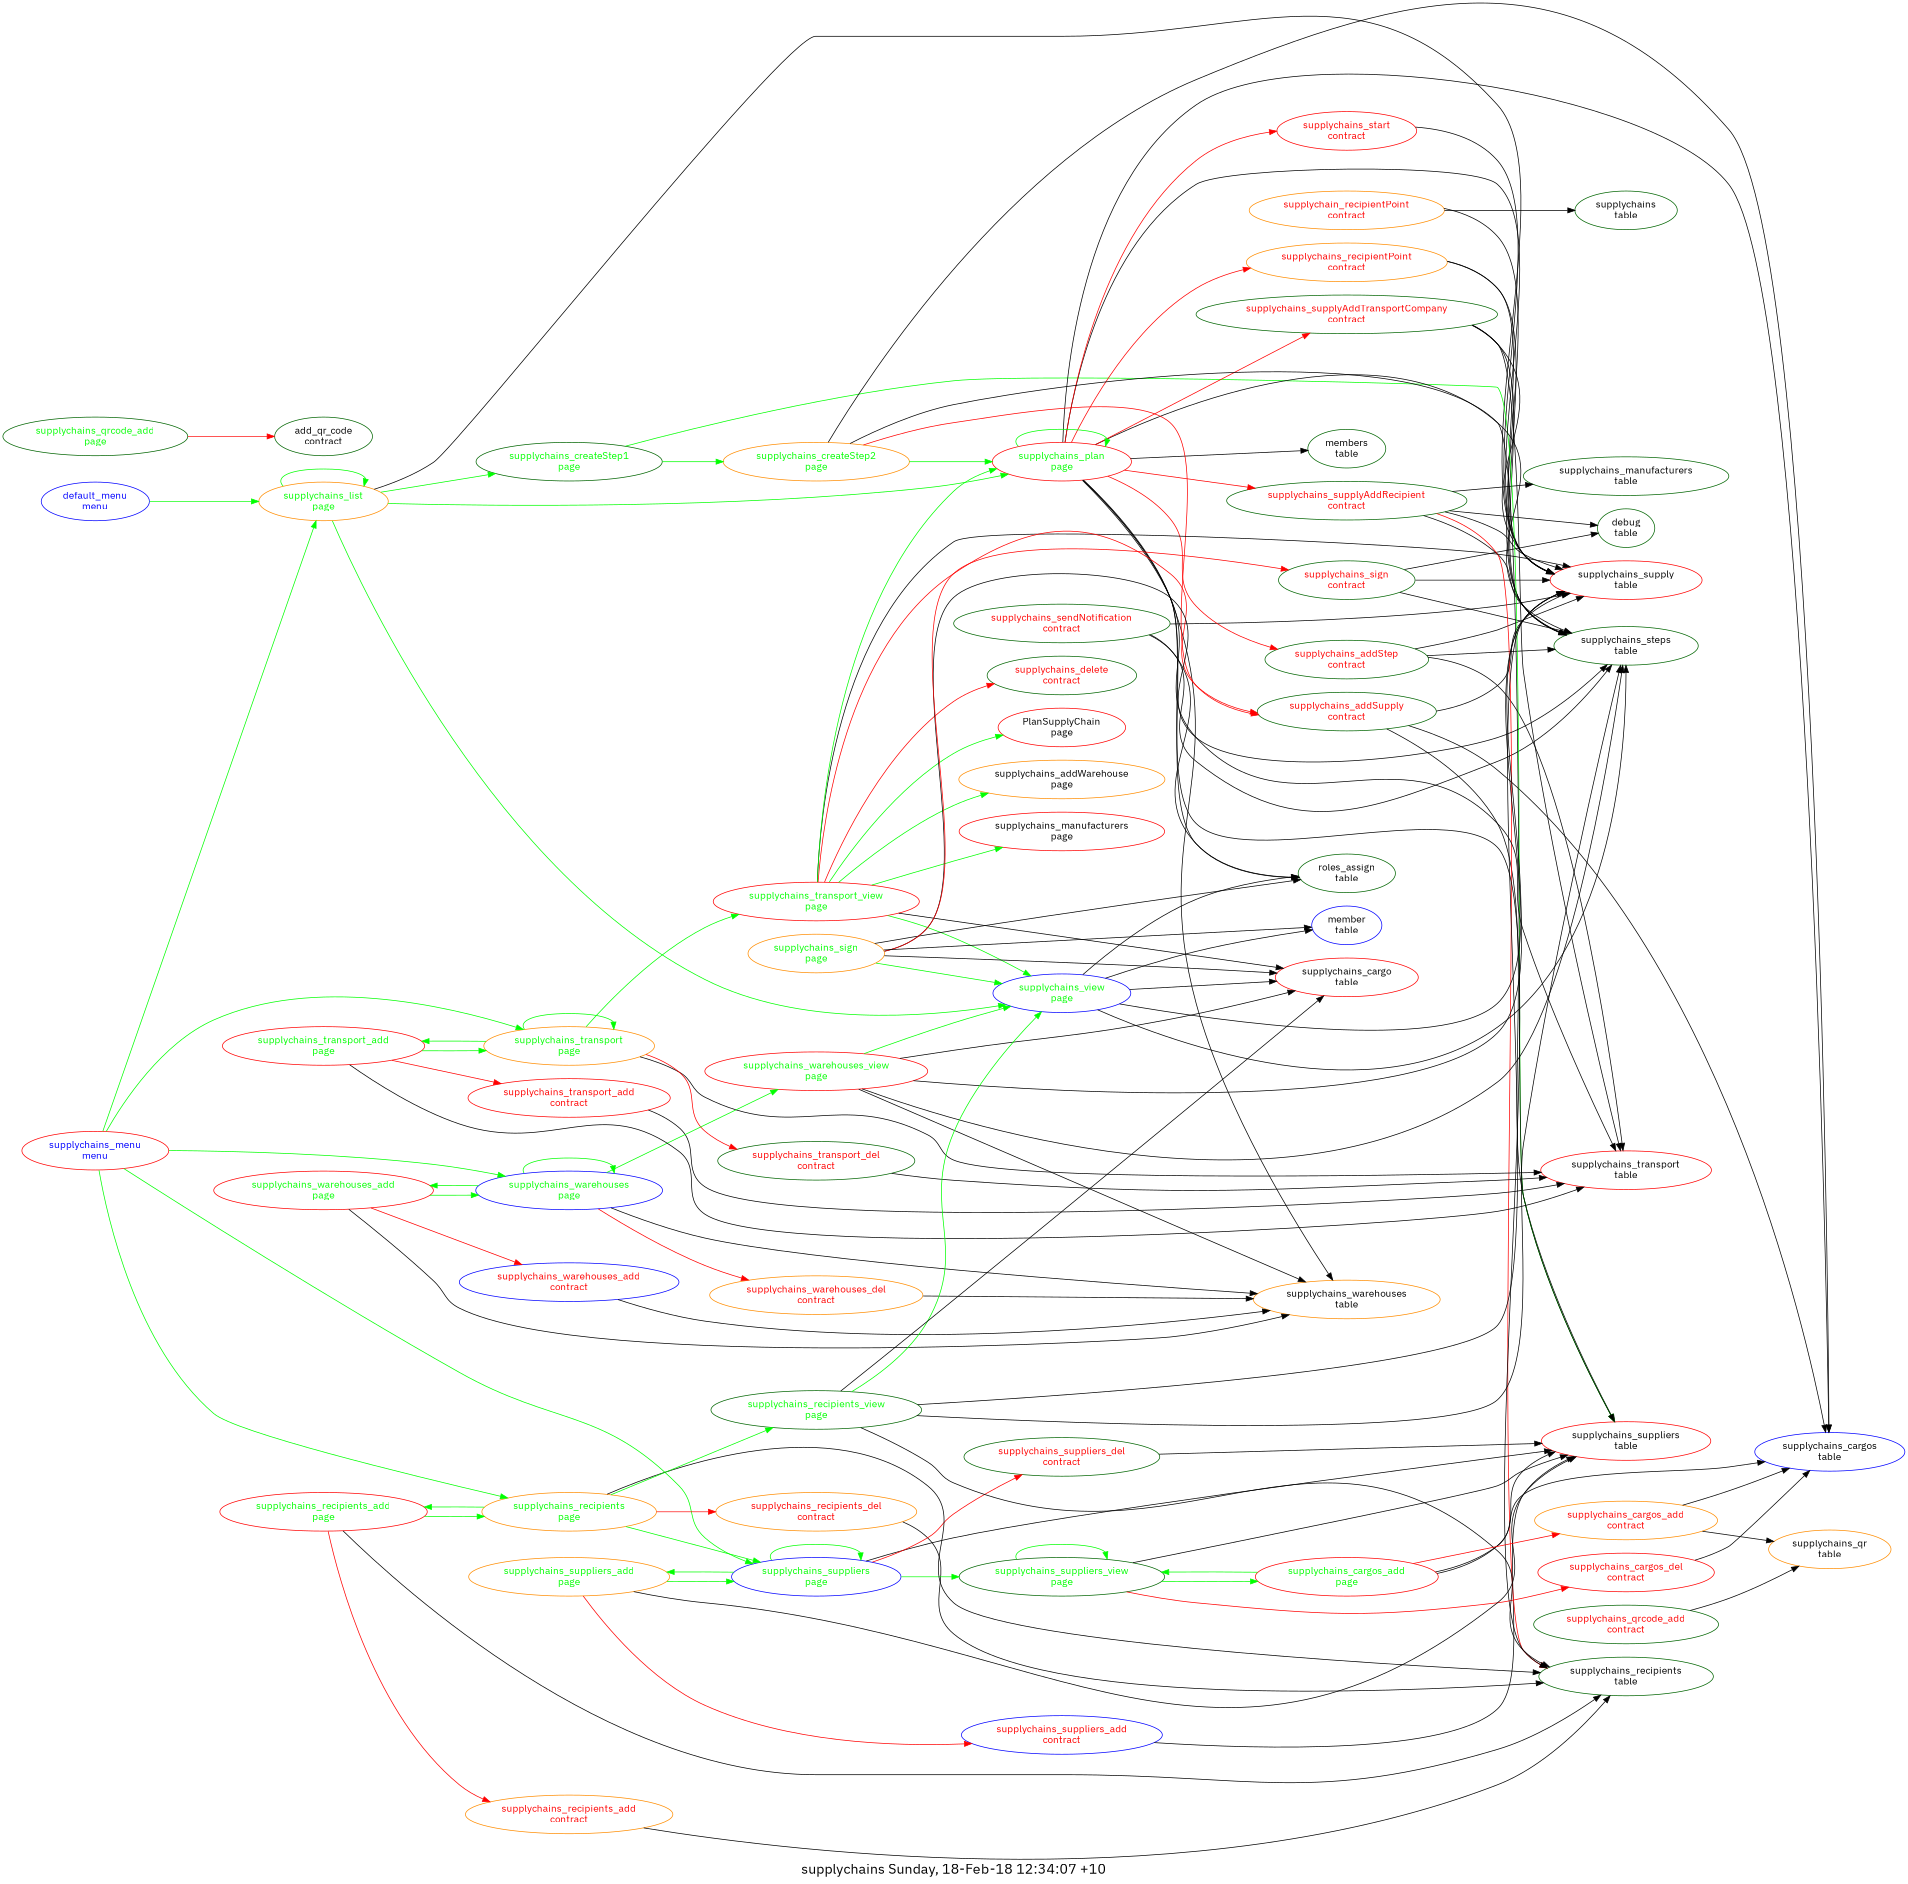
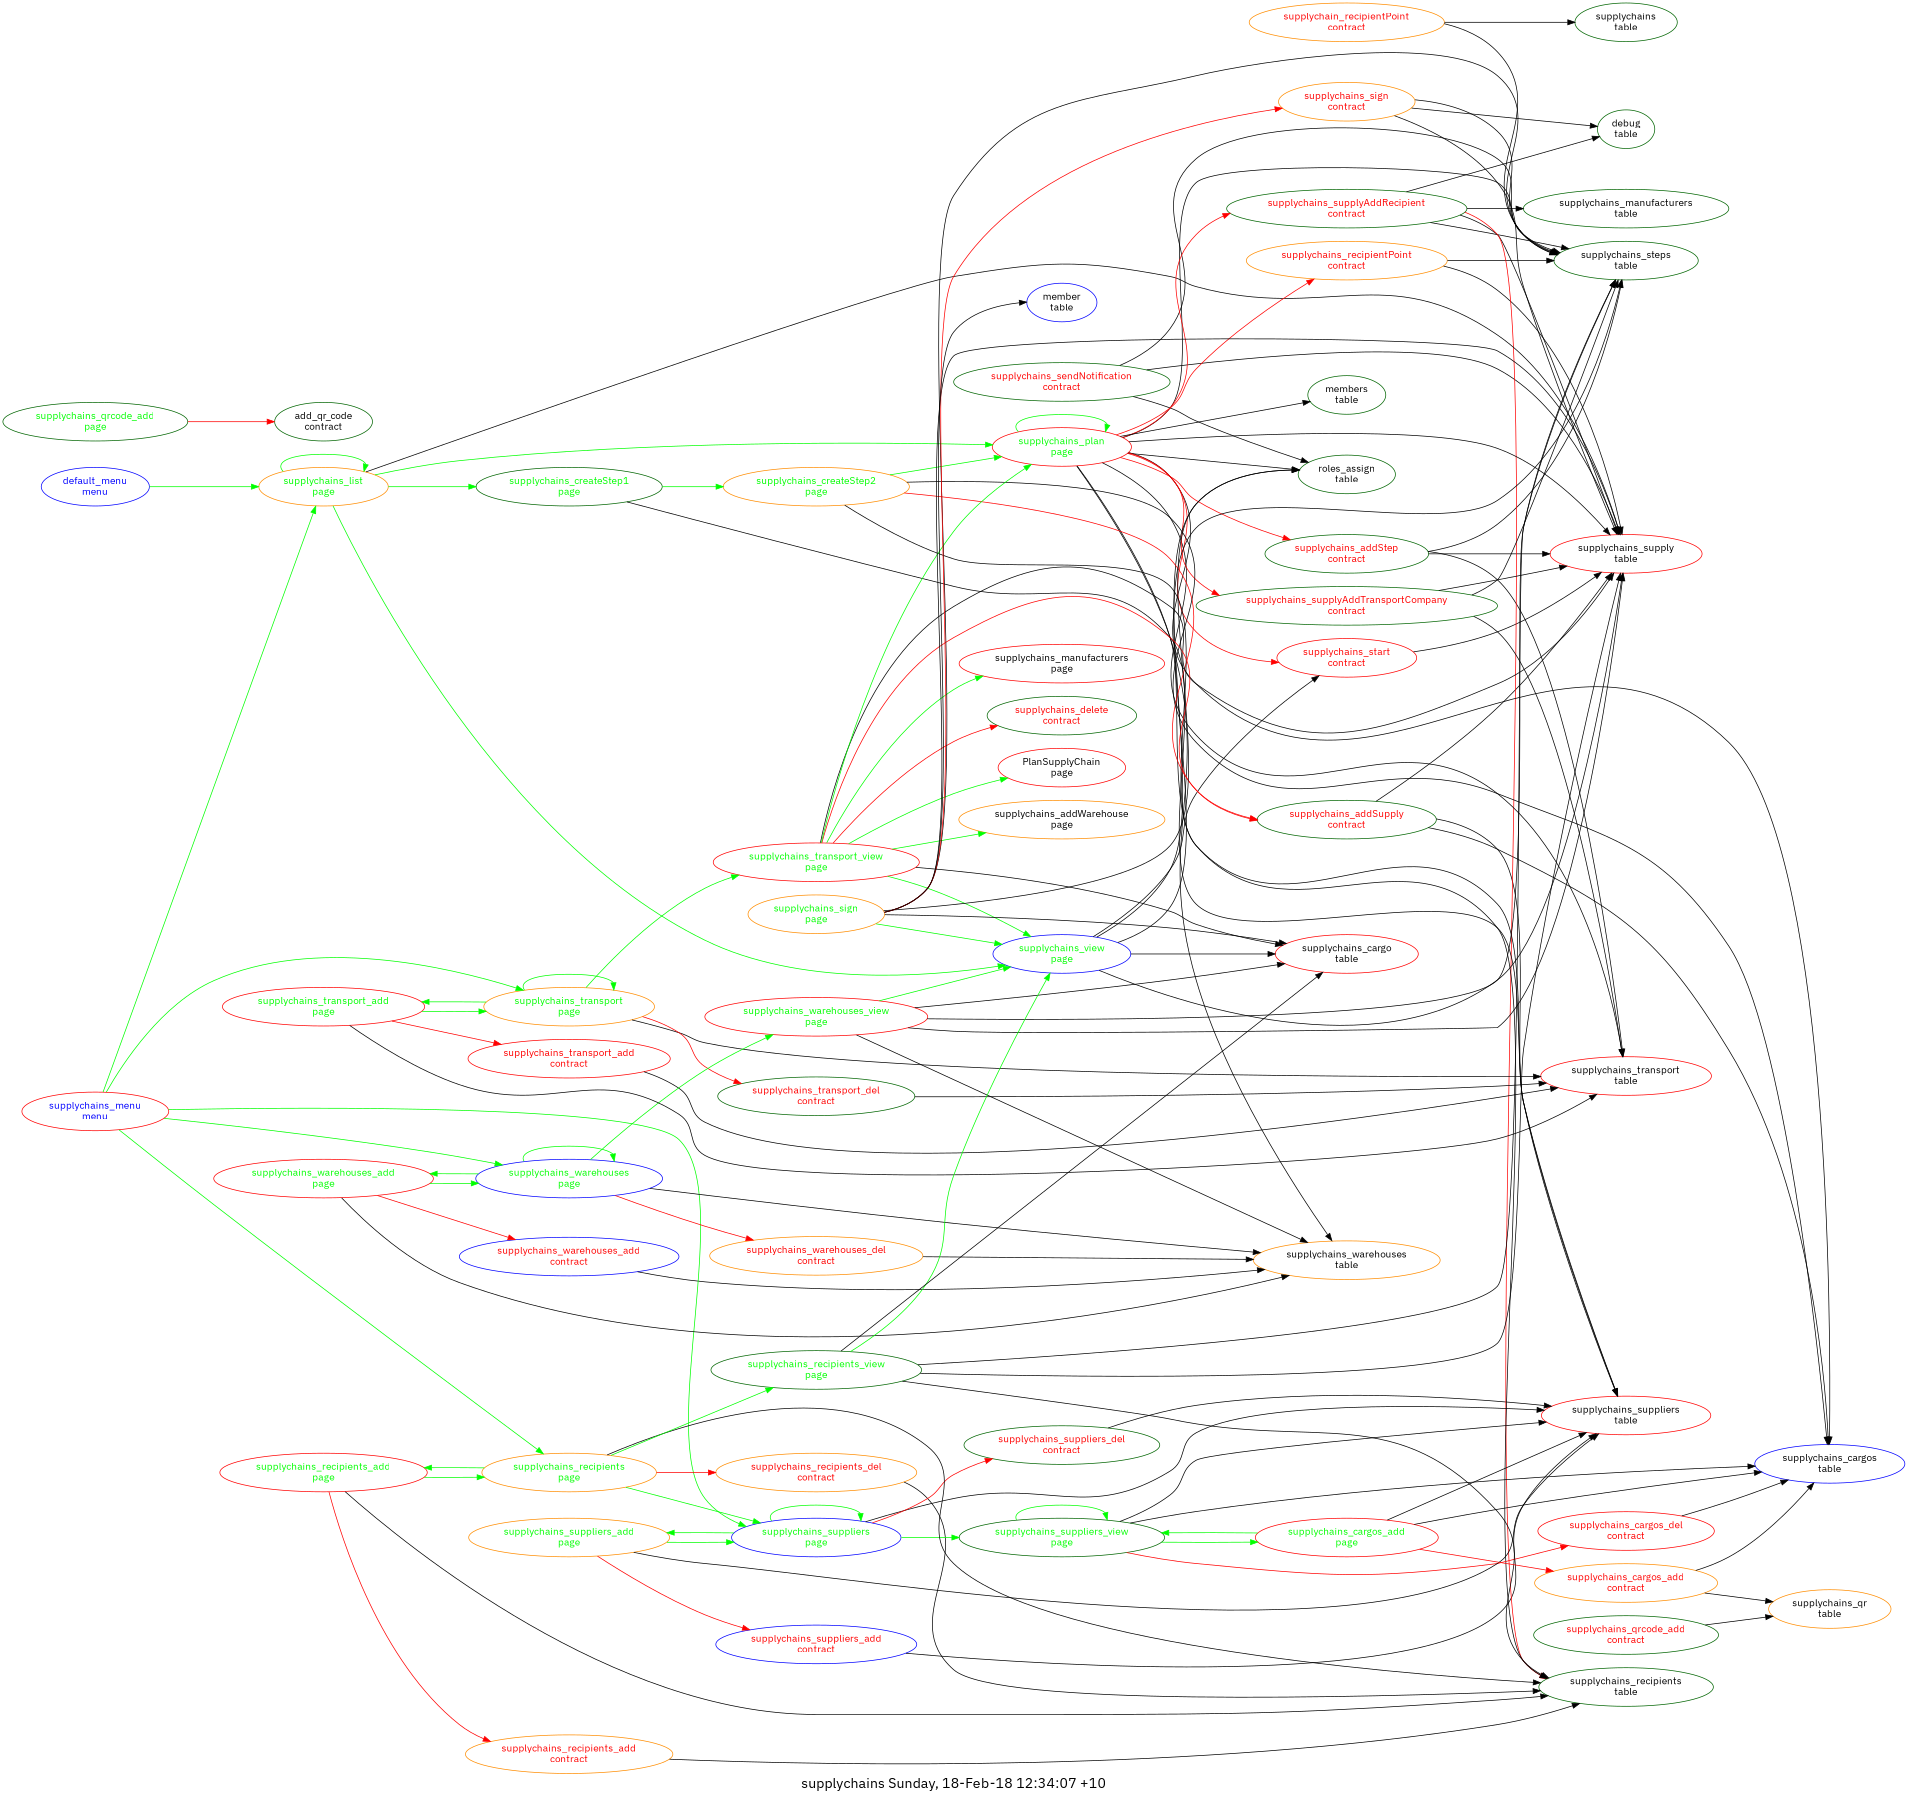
edge "supplychains_sign page" -> "supplychains_supply table": added
edge "supplychains_createStep1 page" -> "supplychains_suppliers table": color green -> black
node "supplychains_sign contract": color darkgreen -> darkorange
edge "supplychains_view page" -> "member table": now "supplychains_view page" -> "supplychains_start contract"
edge "supplychains_suppliers_view page" -> "supplychains_cargos table": added
